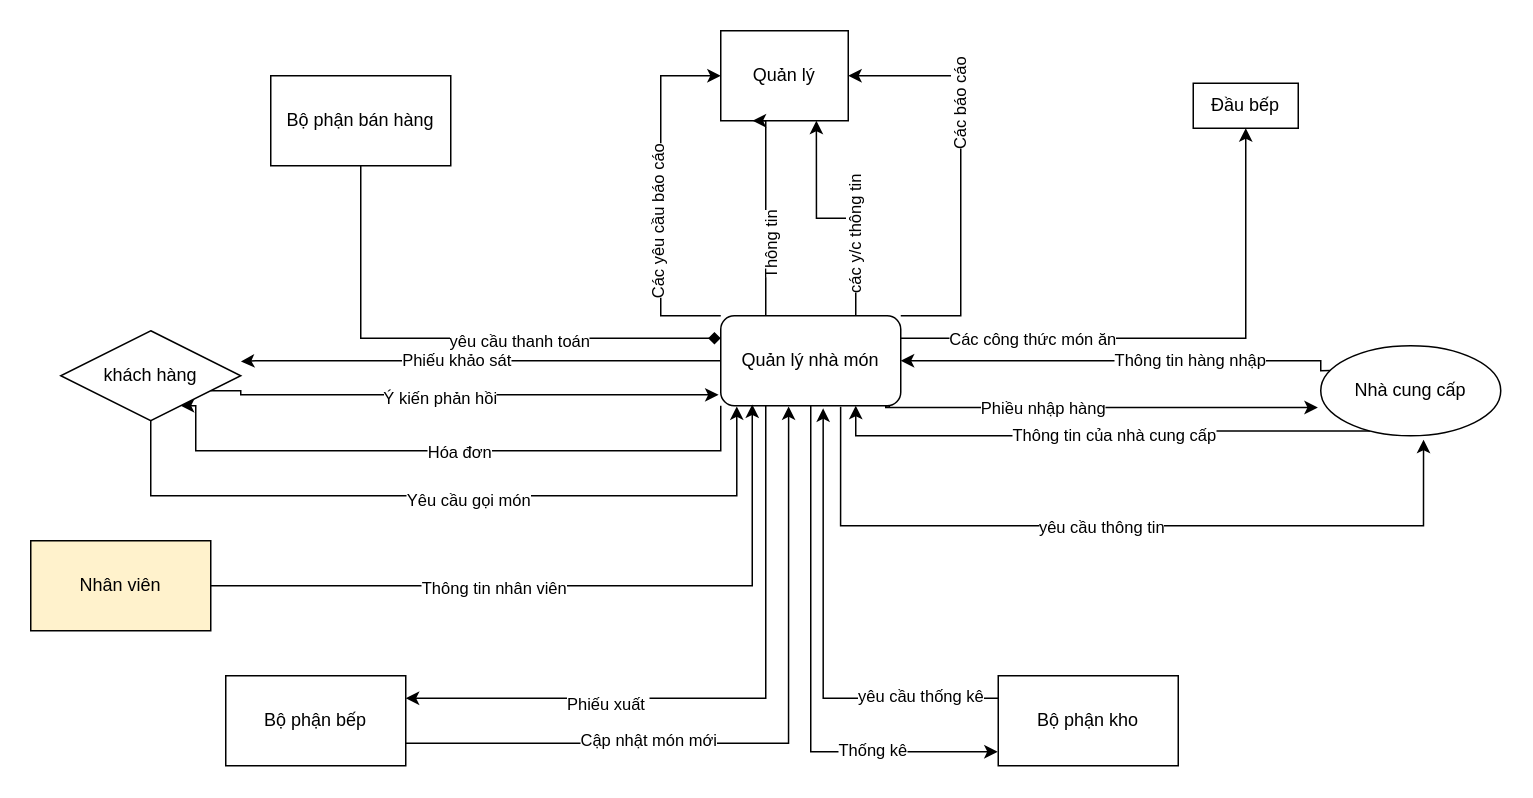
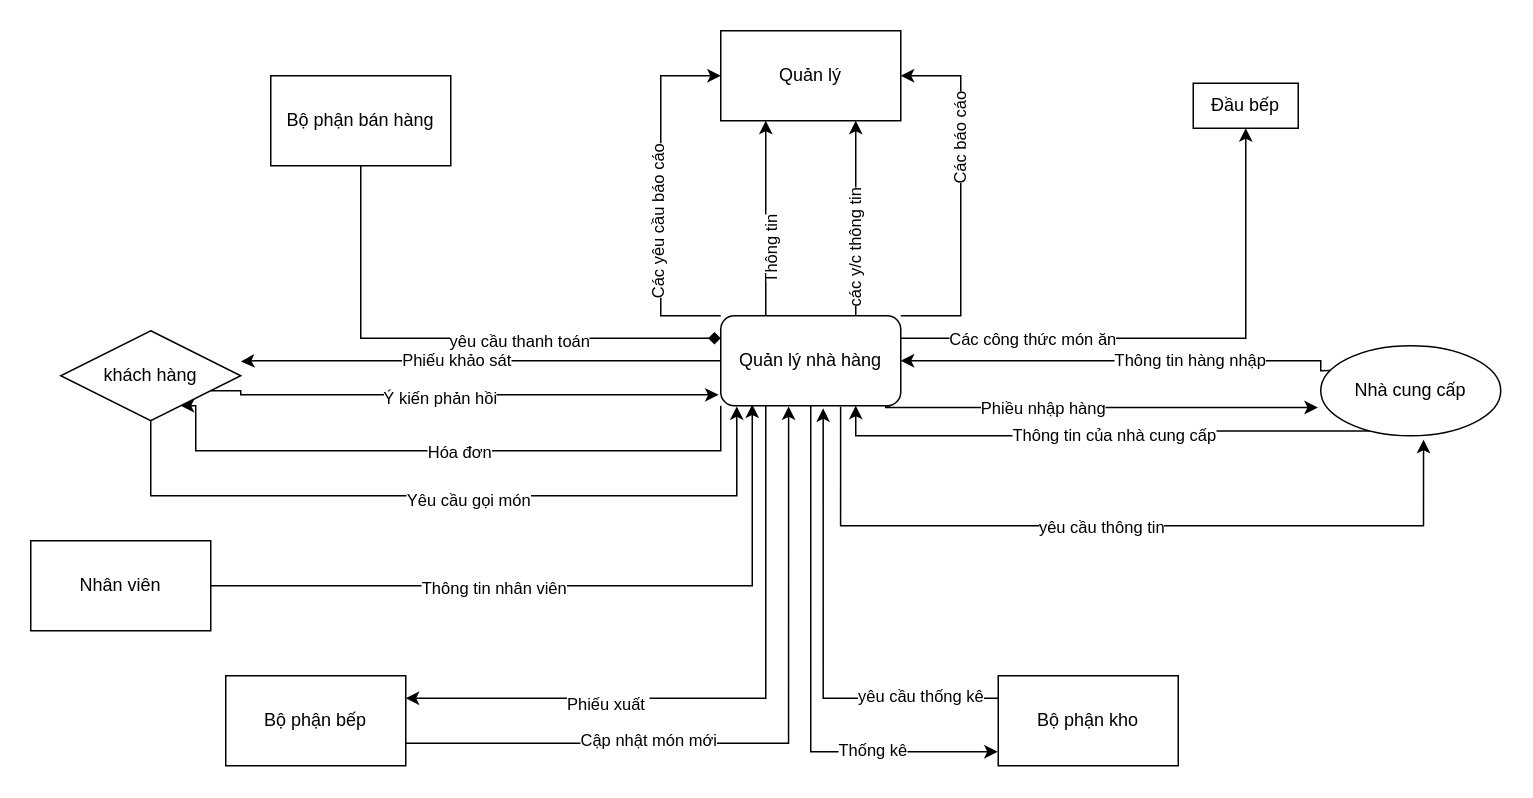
node "Quản lý": size 128x90 -> 180x90
node "Quản lý nhà món": label "Quản lý nhà món" -> "Quản lý nhà hàng"
node "Nhân viên": fillcolor #fff2cc -> #ffffff
